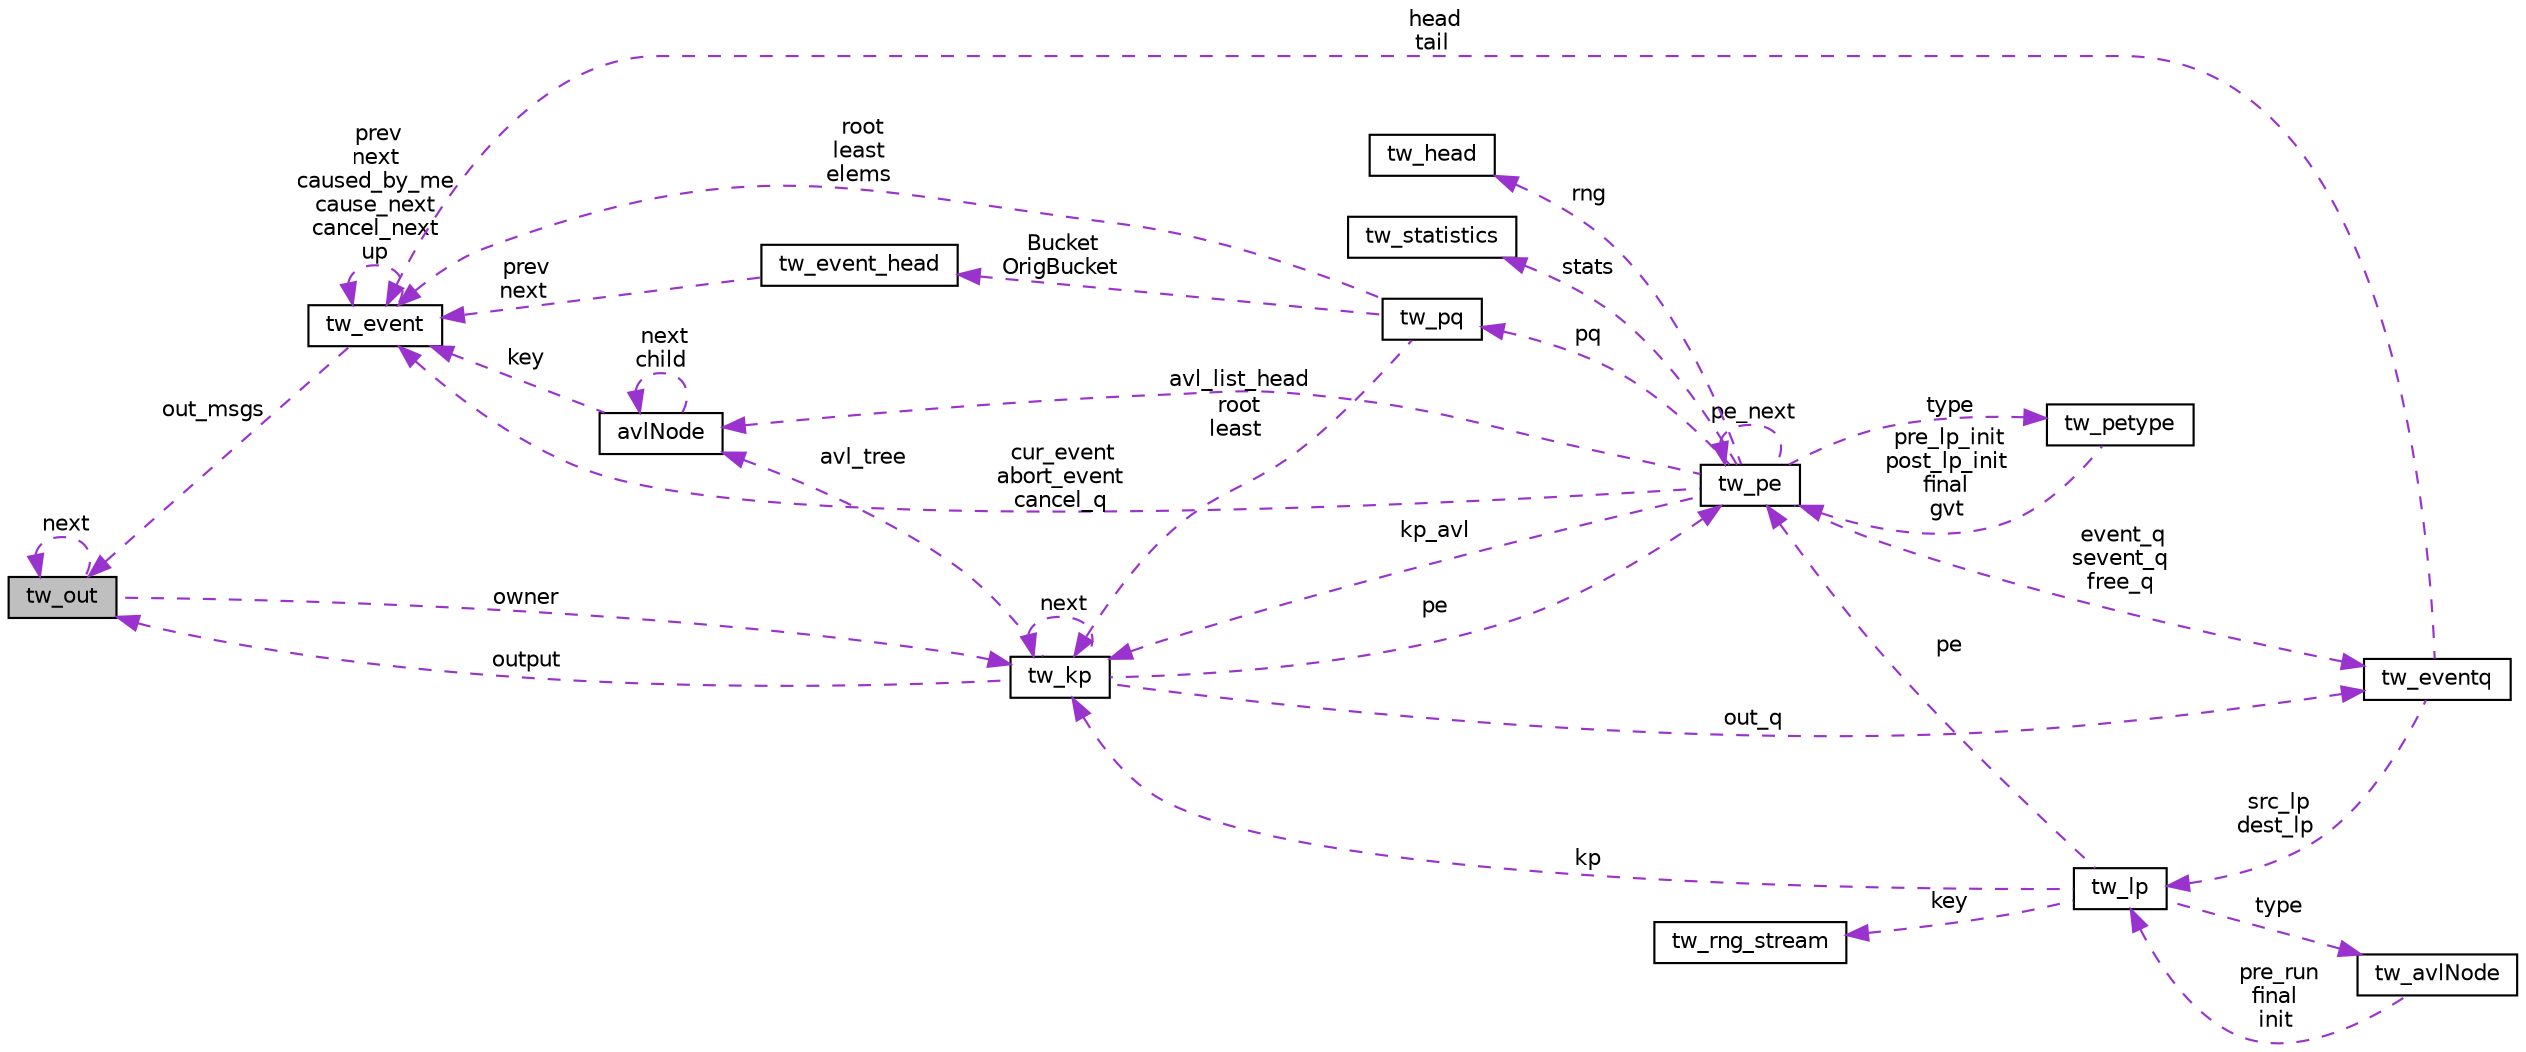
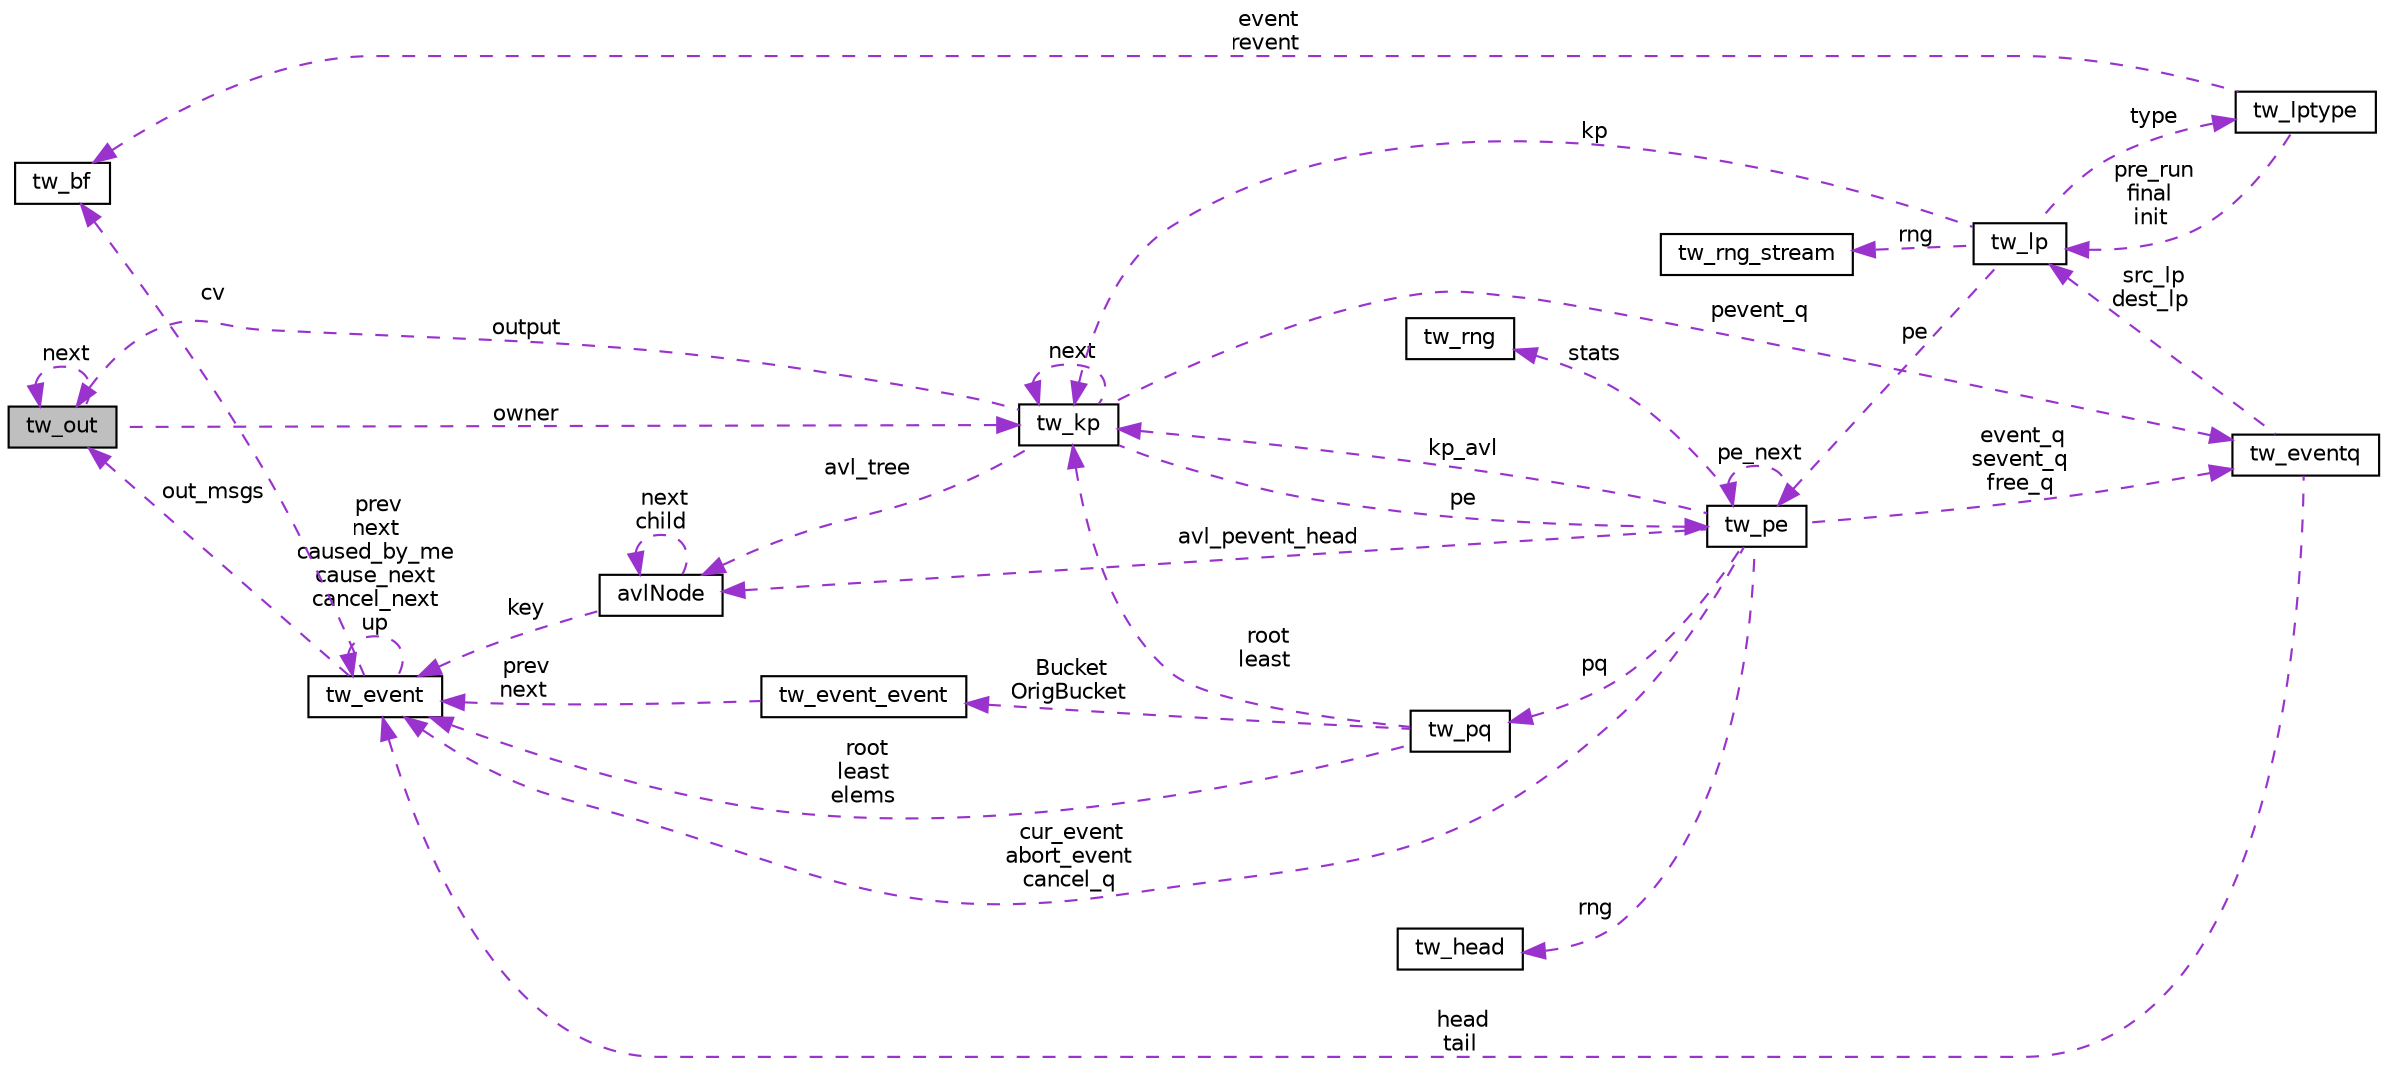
node "tw_bf": added
node "tw_statistics": label "tw_statistics" -> "tw_rng"
node "tw_event_head": label "tw_event_head" -> "tw_event_event"
edge "tw_pe" -> "avlNode": label " avl_list_head" -> " avl_pevent_head"
node "tw_petype": removed
edge "tw_kp" -> "tw_eventq": label " out_q" -> " pevent_q"
edge "tw_lp" -> "tw_rng_stream": label " key" -> " rng"
node "tw_avlNode": label "tw_avlNode" -> "tw_lptype"
